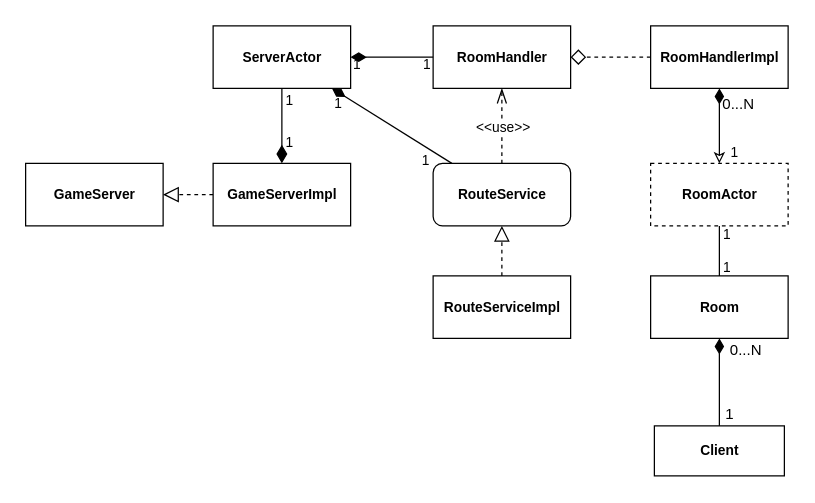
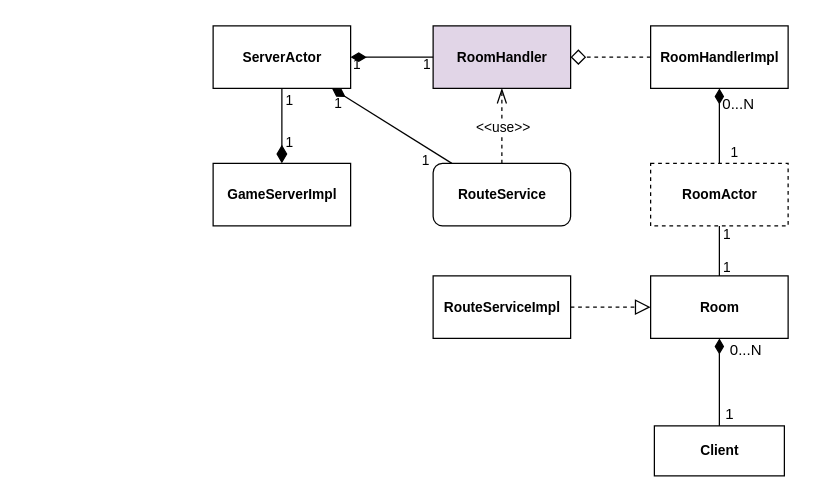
node "RoomHandler": fillcolor #ffffff -> #e1d5e7
edge "RoomHandlerImpl" -- "RoomActor": arrowhead classic -> none
node "GameServer": removed
edge "GameServerImpl" -> "GameServer": removed
edge "RouteServiceImpl" -> "RouteService": now "RouteServiceImpl" -> "Room"
